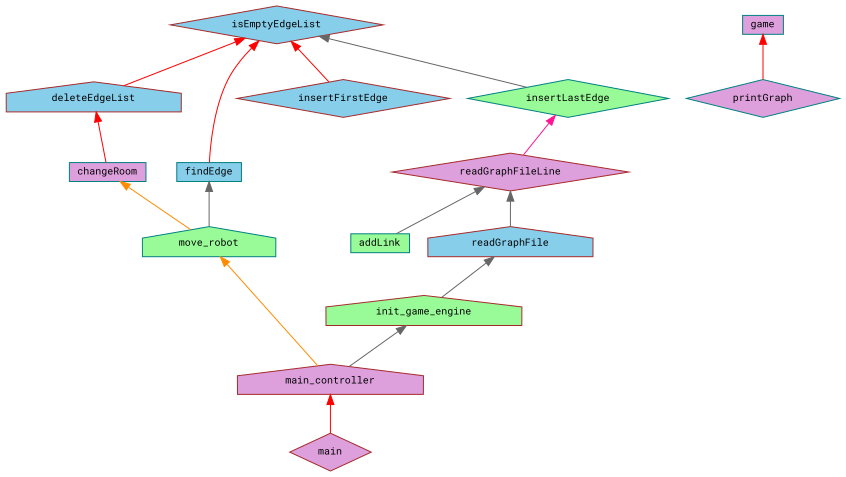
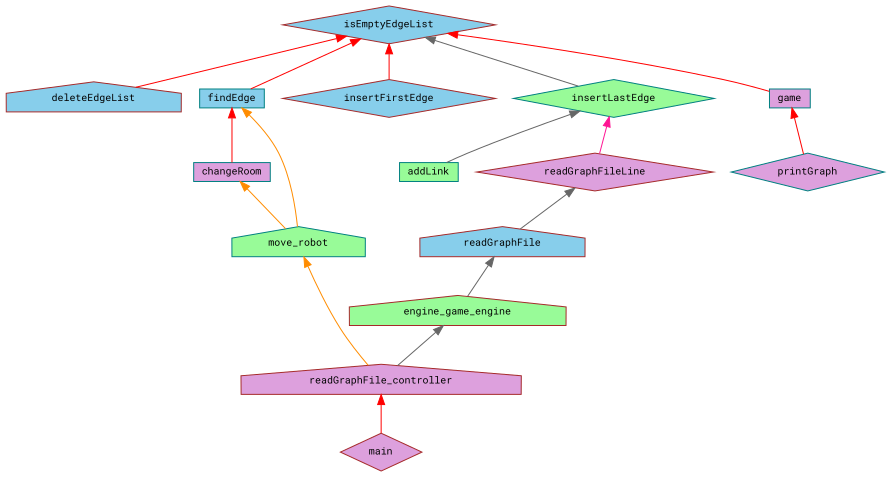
edge "game" -> "isEmptyEdgeList": added
edge "changeRoom" -> "deleteEdgeList": now "changeRoom" -> "findEdge"
edge "move_robot" -> "findEdge": color gray40 -> darkorange
edge "addLink" -> "readGraphFileLine": now "addLink" -> "insertLastEdge"
node "init_game_engine": label "init_game_engine" -> "engine_game_engine"
node "main_controller": label "main_controller" -> "readGraphFile_controller"
